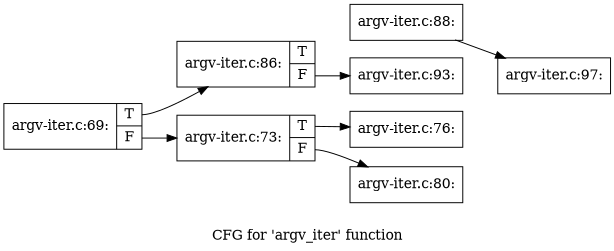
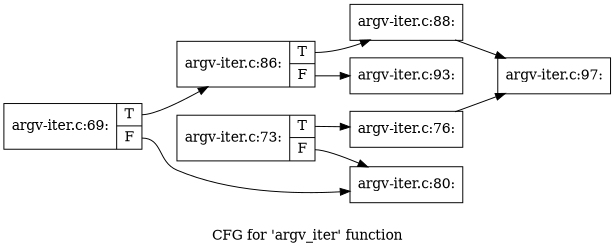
edge "argv-iter.c:86:" -> "argv-iter.c:88:": added
edge "argv-iter.c:76:" -> "argv-iter.c:97:": added
edge "argv-iter.c:69:" -> "argv-iter.c:73:": now "argv-iter.c:69:" -> "argv-iter.c:80:"
